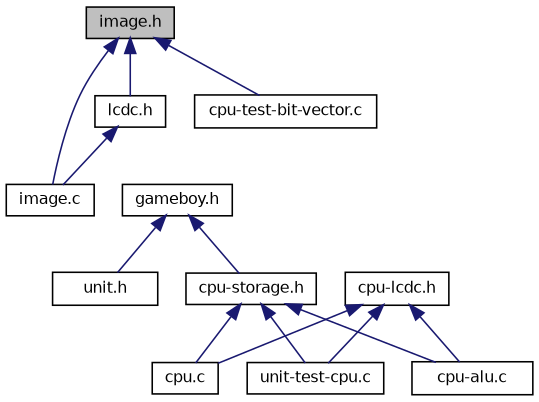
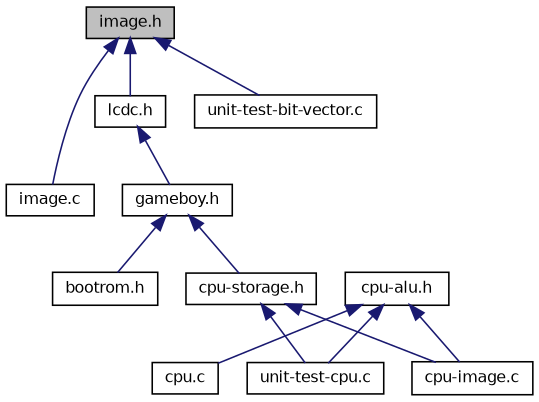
node "cpu-test-bit-vector.c": label "cpu-test-bit-vector.c" -> "unit-test-bit-vector.c"
edge "image.c" -> "lcdc.h": now "gameboy.h" -> "lcdc.h"
node "unit.h": label "unit.h" -> "bootrom.h"
node "cpu-lcdc.h": label "cpu-lcdc.h" -> "cpu-alu.h"
edge "cpu.c" -> "cpu-storage.h": removed
node "cpu-alu.c": label "cpu-alu.c" -> "cpu-image.c"
